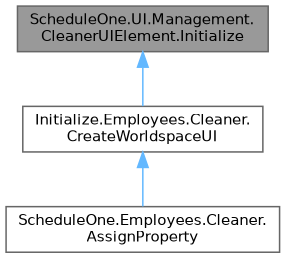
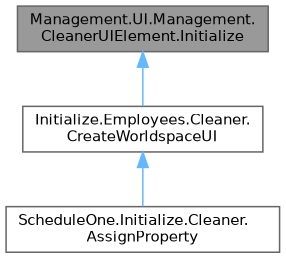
node "ScheduleOne.UI.Management. CleanerUIElement.Initialize": label "ScheduleOne.UI.Management. CleanerUIElement.Initialize" -> "Management.UI.Management. CleanerUIElement.Initialize"
node "ScheduleOne.Employees.Cleaner. AssignProperty": label "ScheduleOne.Employees.Cleaner. AssignProperty" -> "ScheduleOne.Initialize.Cleaner. AssignProperty"
